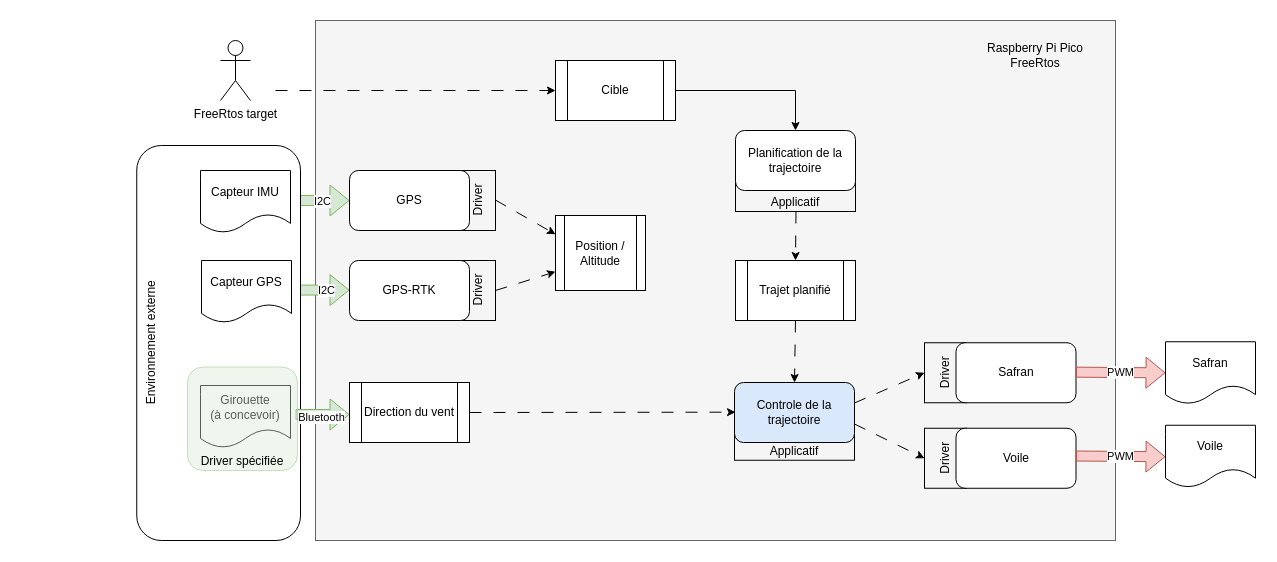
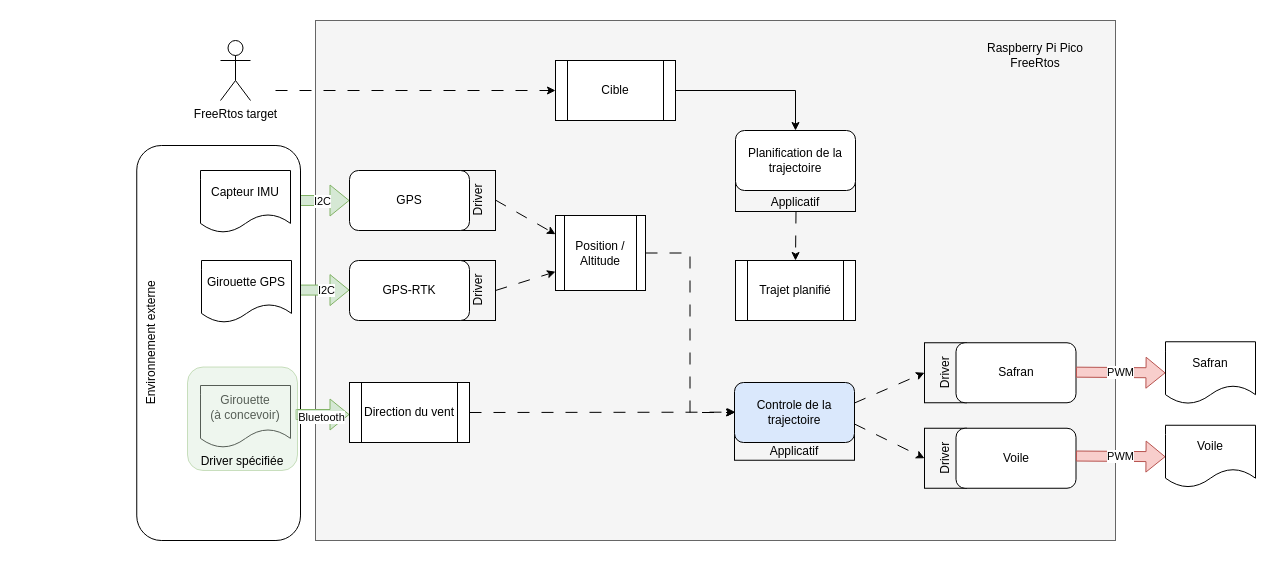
edge "Position / Altitude" -> "Controle de la trajectoire": added
node "Capteur GPS": label "Capteur GPS" -> "Girouette GPS"
edge "Trajet planifié" -> "Controle de la trajectoire": removed
